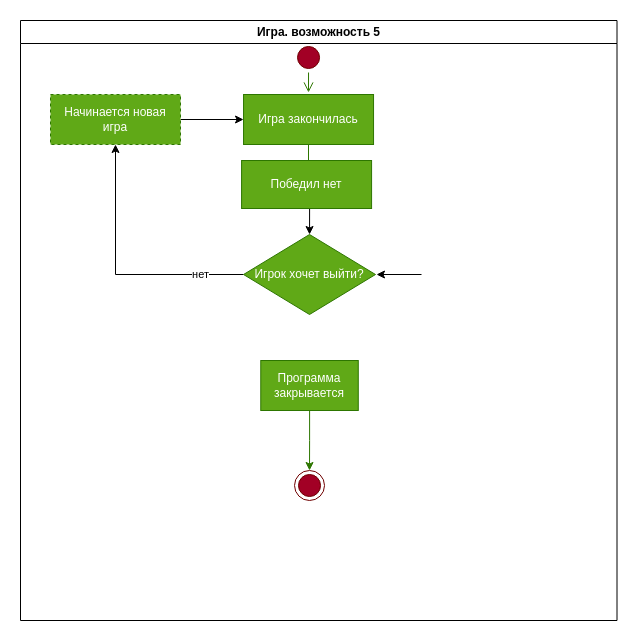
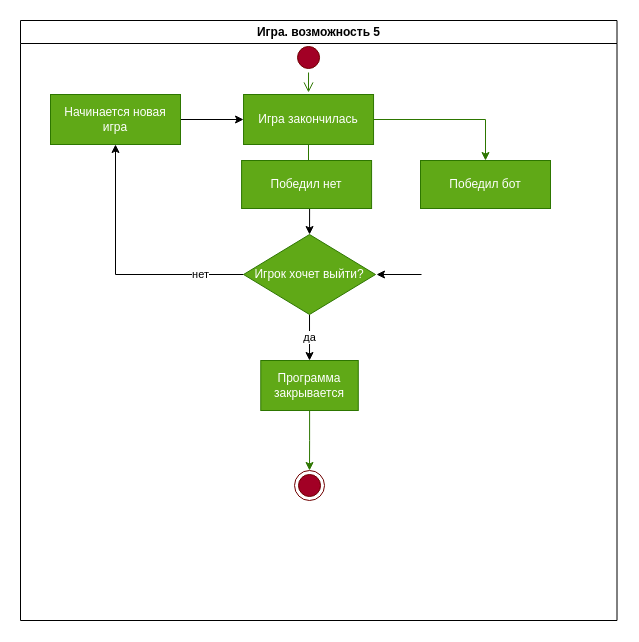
node "Начинается новая игра": style dashed -> solid
edge "Игра закончилась" -> "Победил бот": added
node "Победил бот": added
edge "Игрок хочет выйти?" -> "Программа закрывается": added, label "да"
